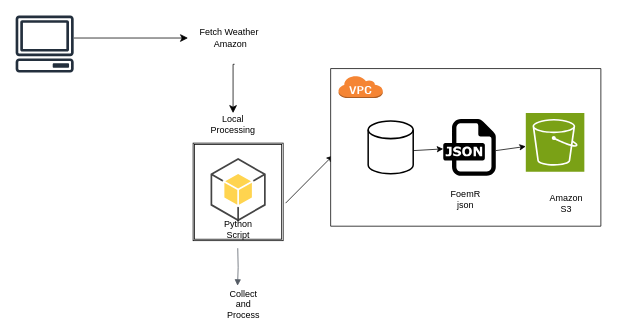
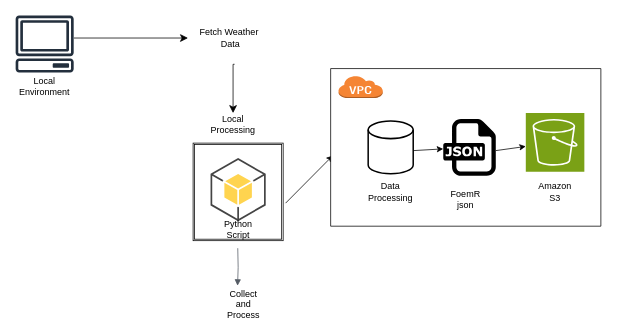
node "Fetch Weather Amazon": label "Fetch Weather Amazon" -> "Fetch Weather Data"
node "Local Environment": added
node "Data Processing": added
node "Amazon S3": moved (566, 203) -> (555, 192)
